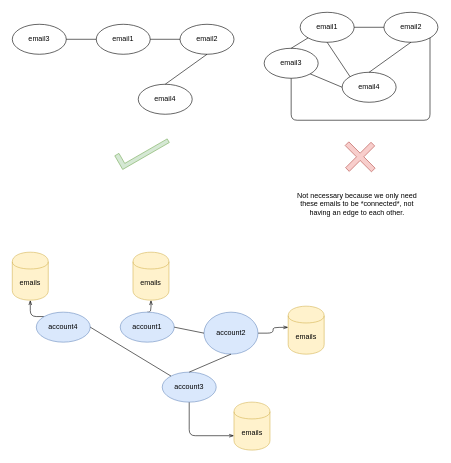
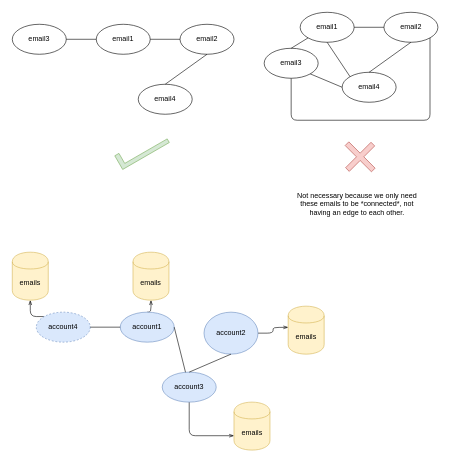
node "account4": style solid -> dashed
edge "account1" -- "account2": now "account1" -- "account3"
edge "account4" -- "account3": now "account4" -- "account1"
